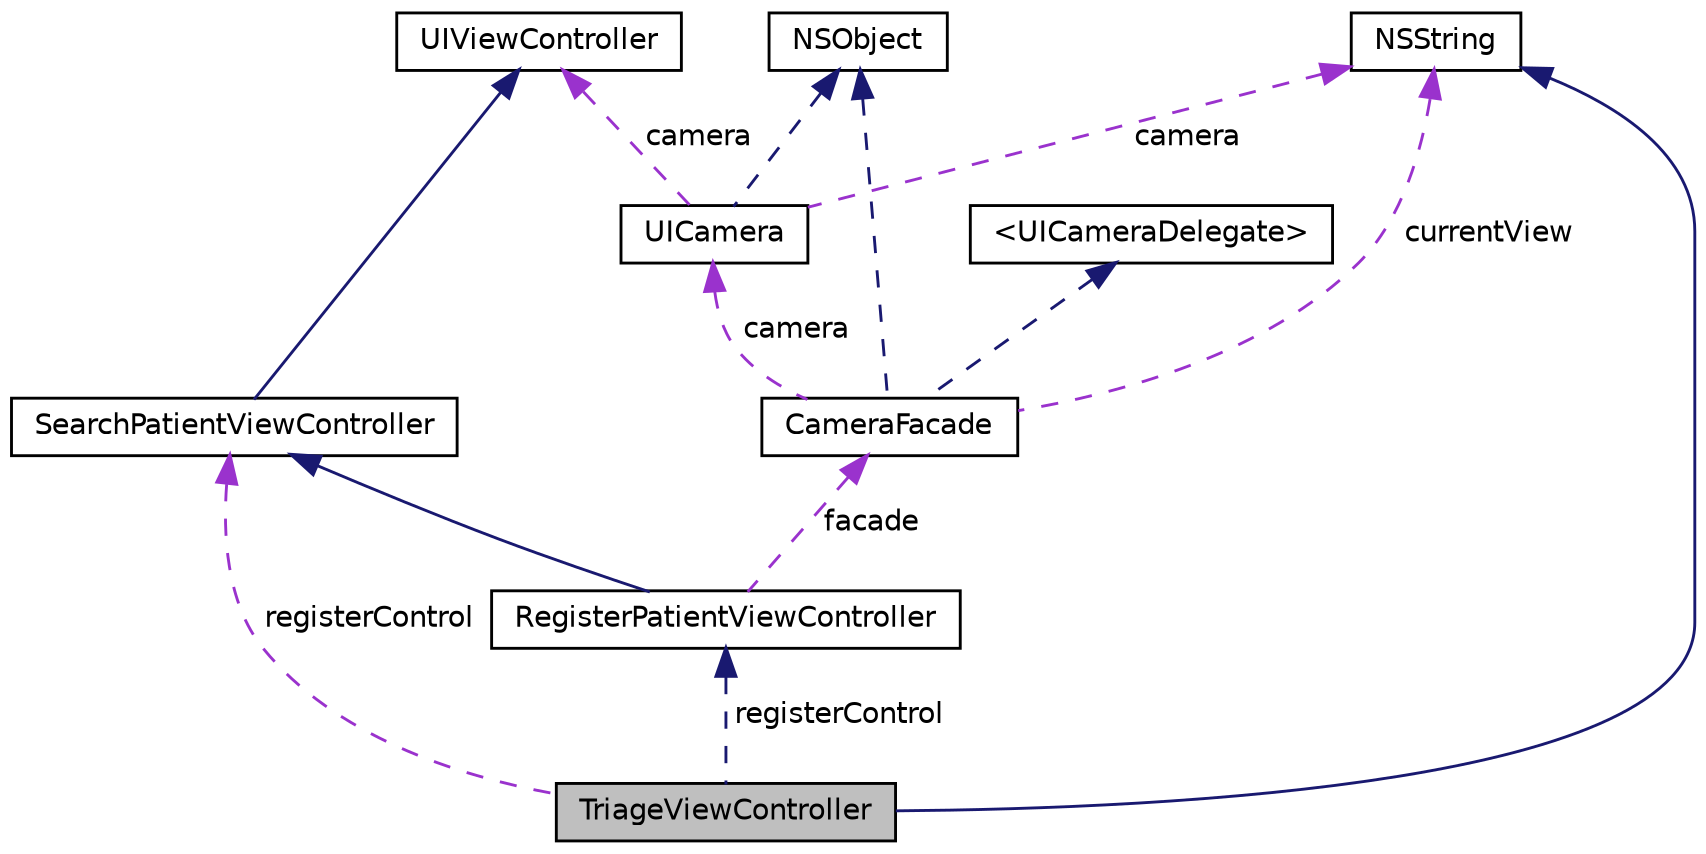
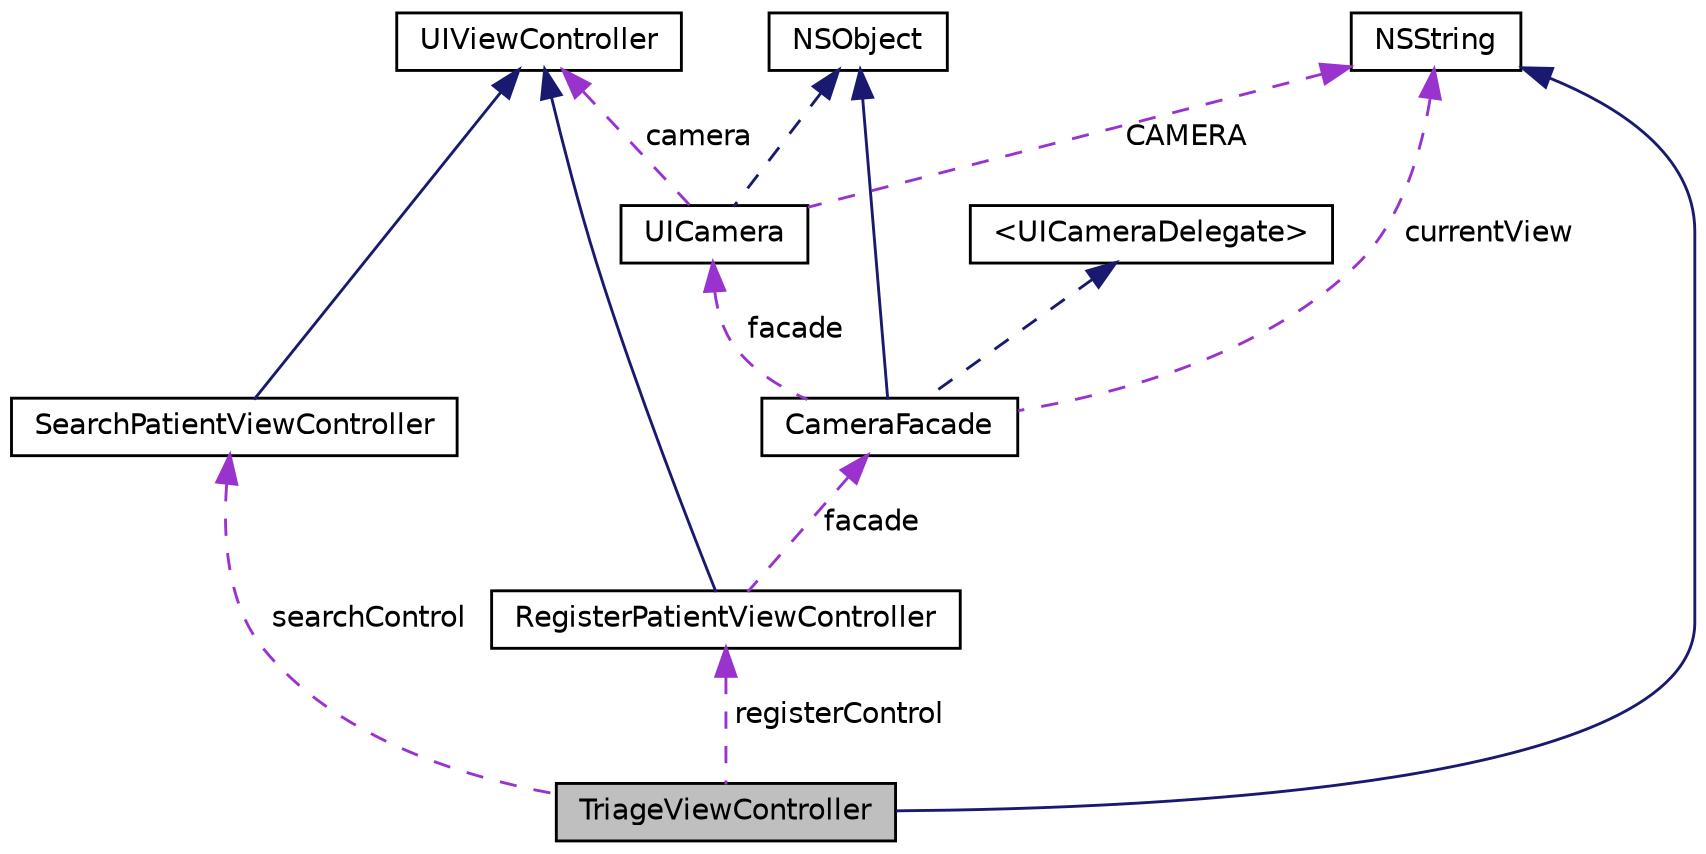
edge "UICamera" -> "NSString": label " camera" -> " CAMERA"
edge "CameraFacade" -> "NSObject": style dashed -> solid
edge "CameraFacade" -> "UICamera": label " camera" -> " facade"
edge "RegisterPatientViewController" -> "SearchPatientViewController": now "RegisterPatientViewController" -> "UIViewController"
edge "TriageViewController" -> "SearchPatientViewController": label " registerControl" -> " searchControl"
edge "TriageViewController" -> "RegisterPatientViewController": color midnightblue -> darkorchid3
